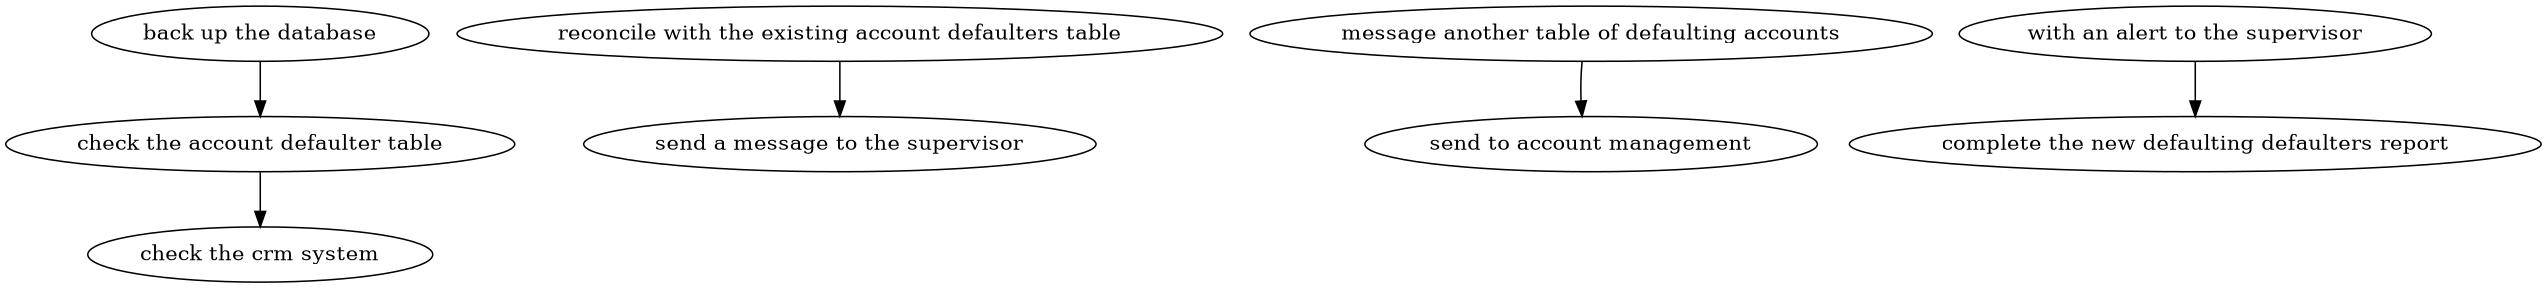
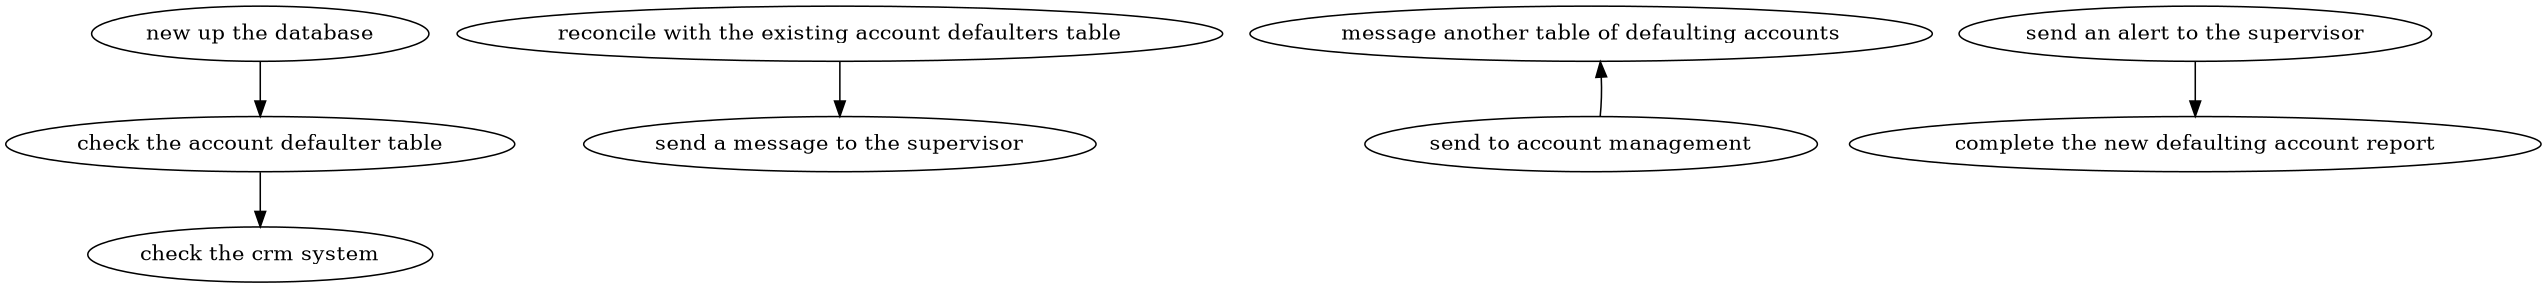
node "back up the database": label "back up the database" -> "new up the database"
node "with an alert to the supervisor": label "with an alert to the supervisor" -> "send an alert to the supervisor"
edge "message another table of defaulting accounts" -> "send to account management": reversed
node "complete the new defaulting defaulters report": label "complete the new defaulting defaulters report" -> "complete the new defaulting account report"
